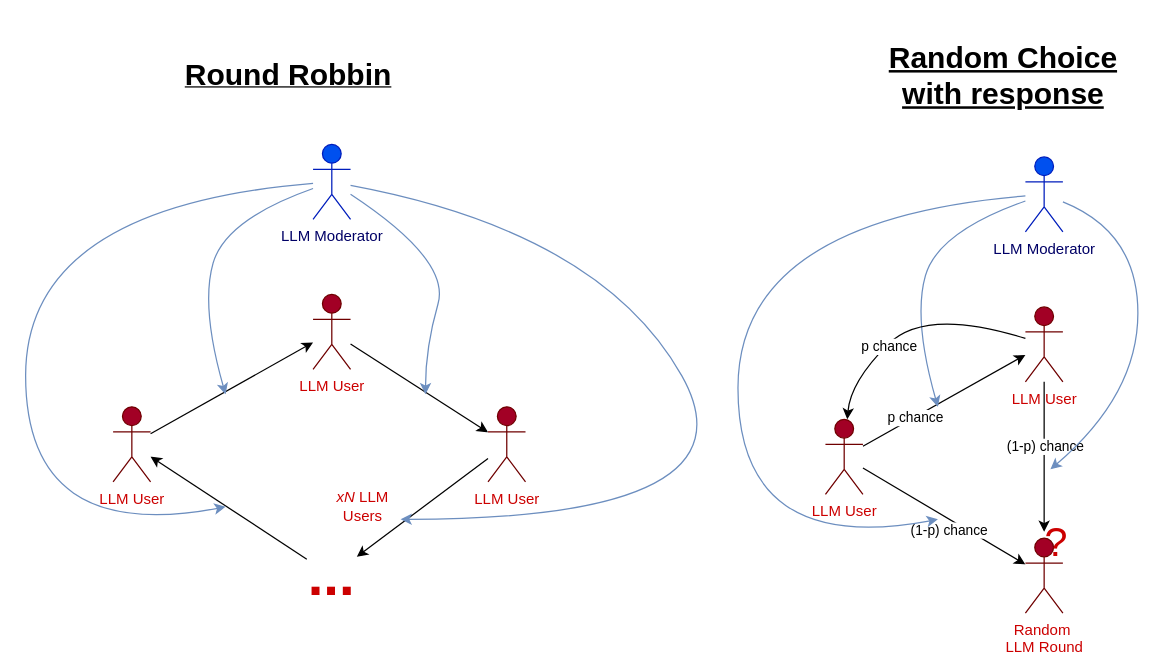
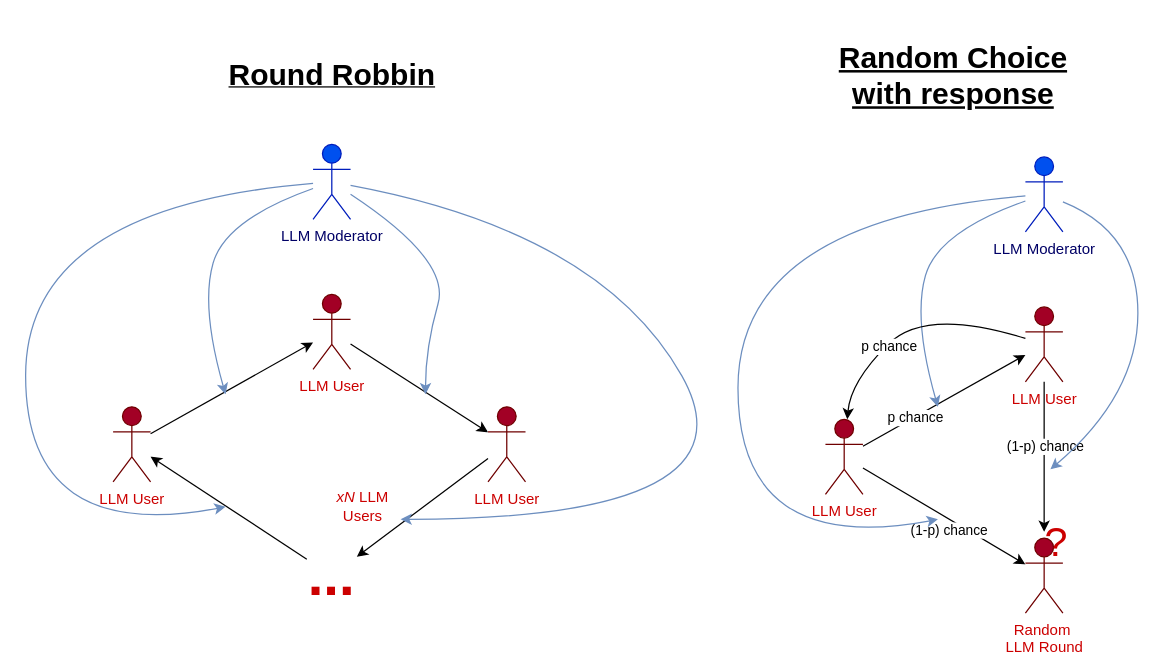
node "Round Robbin": moved (288, 76) -> (332, 76)
node "Random Choice with response": moved (1004, 76) -> (954, 76)
